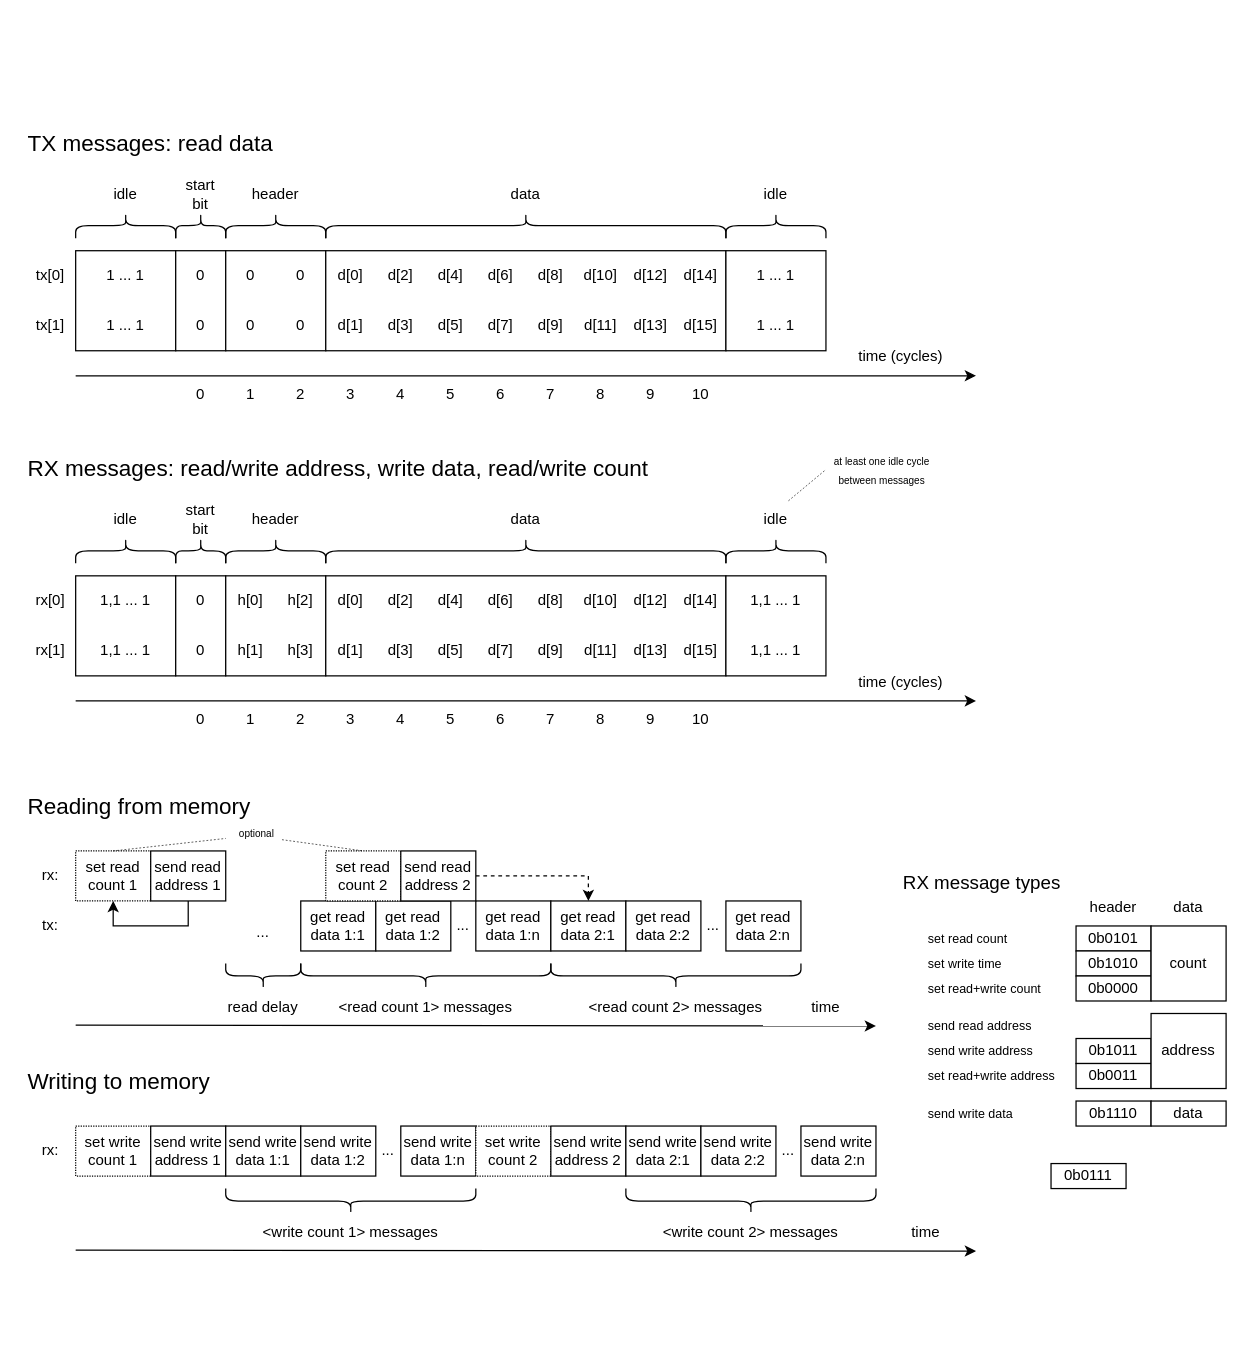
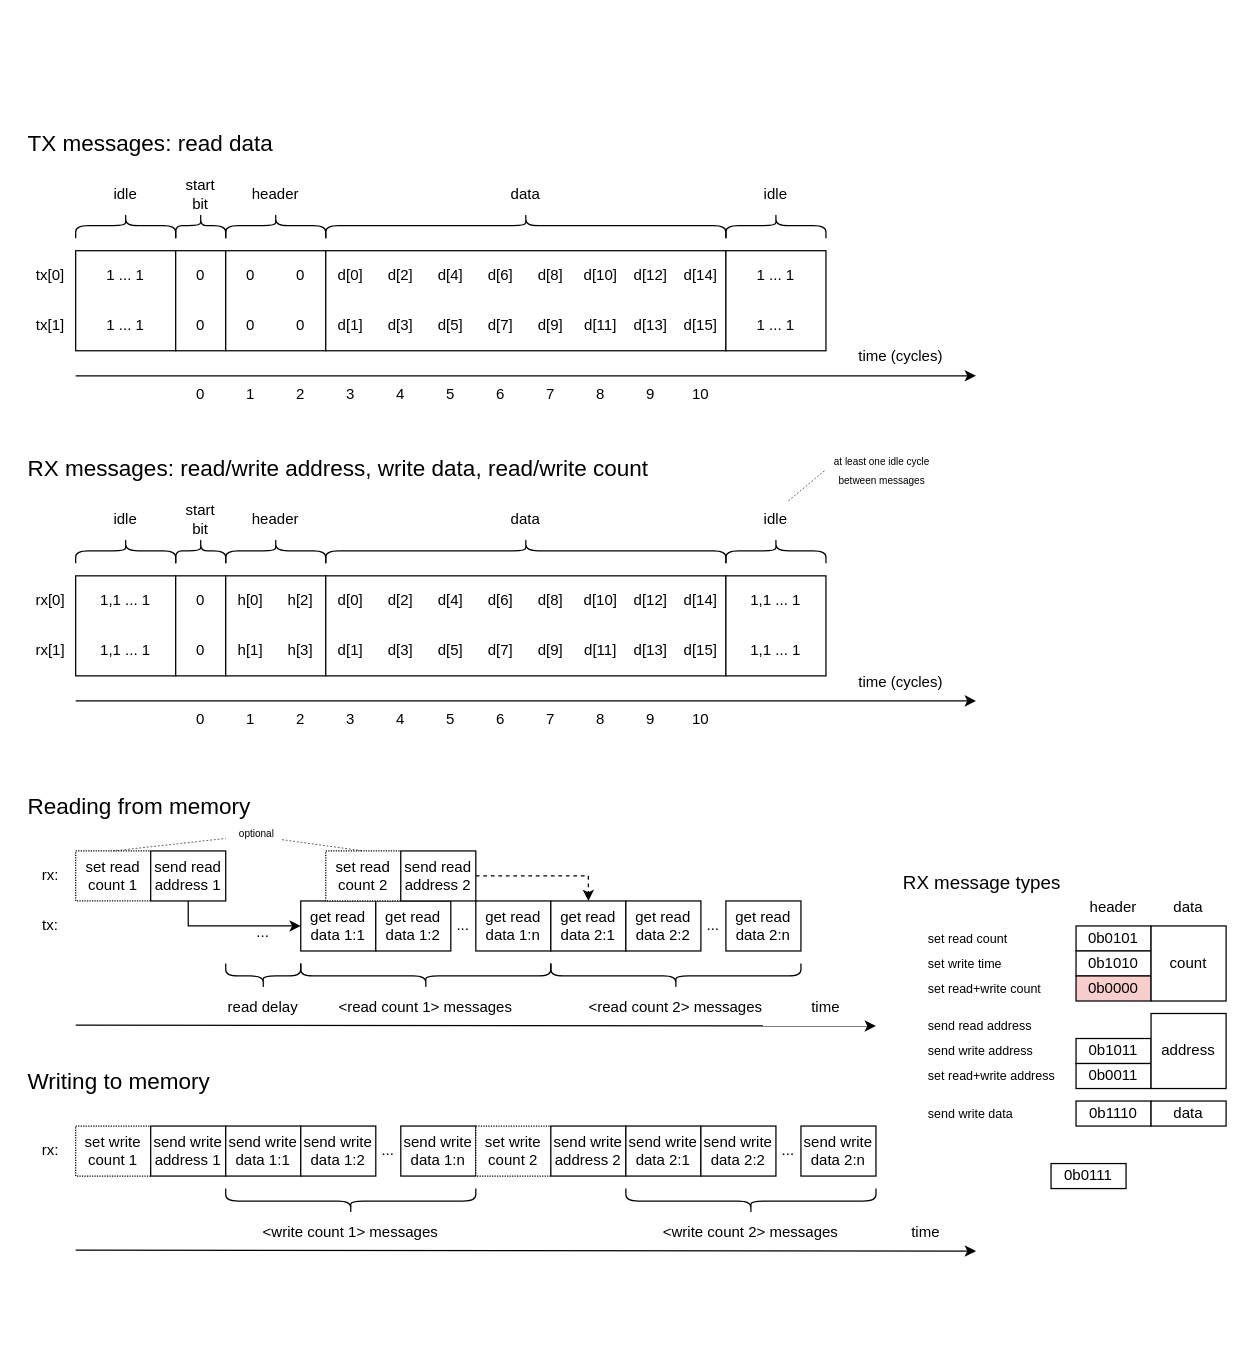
edge "send read address 1" -> "set read count 1": now "send read address 1" -> "get read data 1:1"
node "0b0000": fillcolor #ffffff -> #f8cecc
